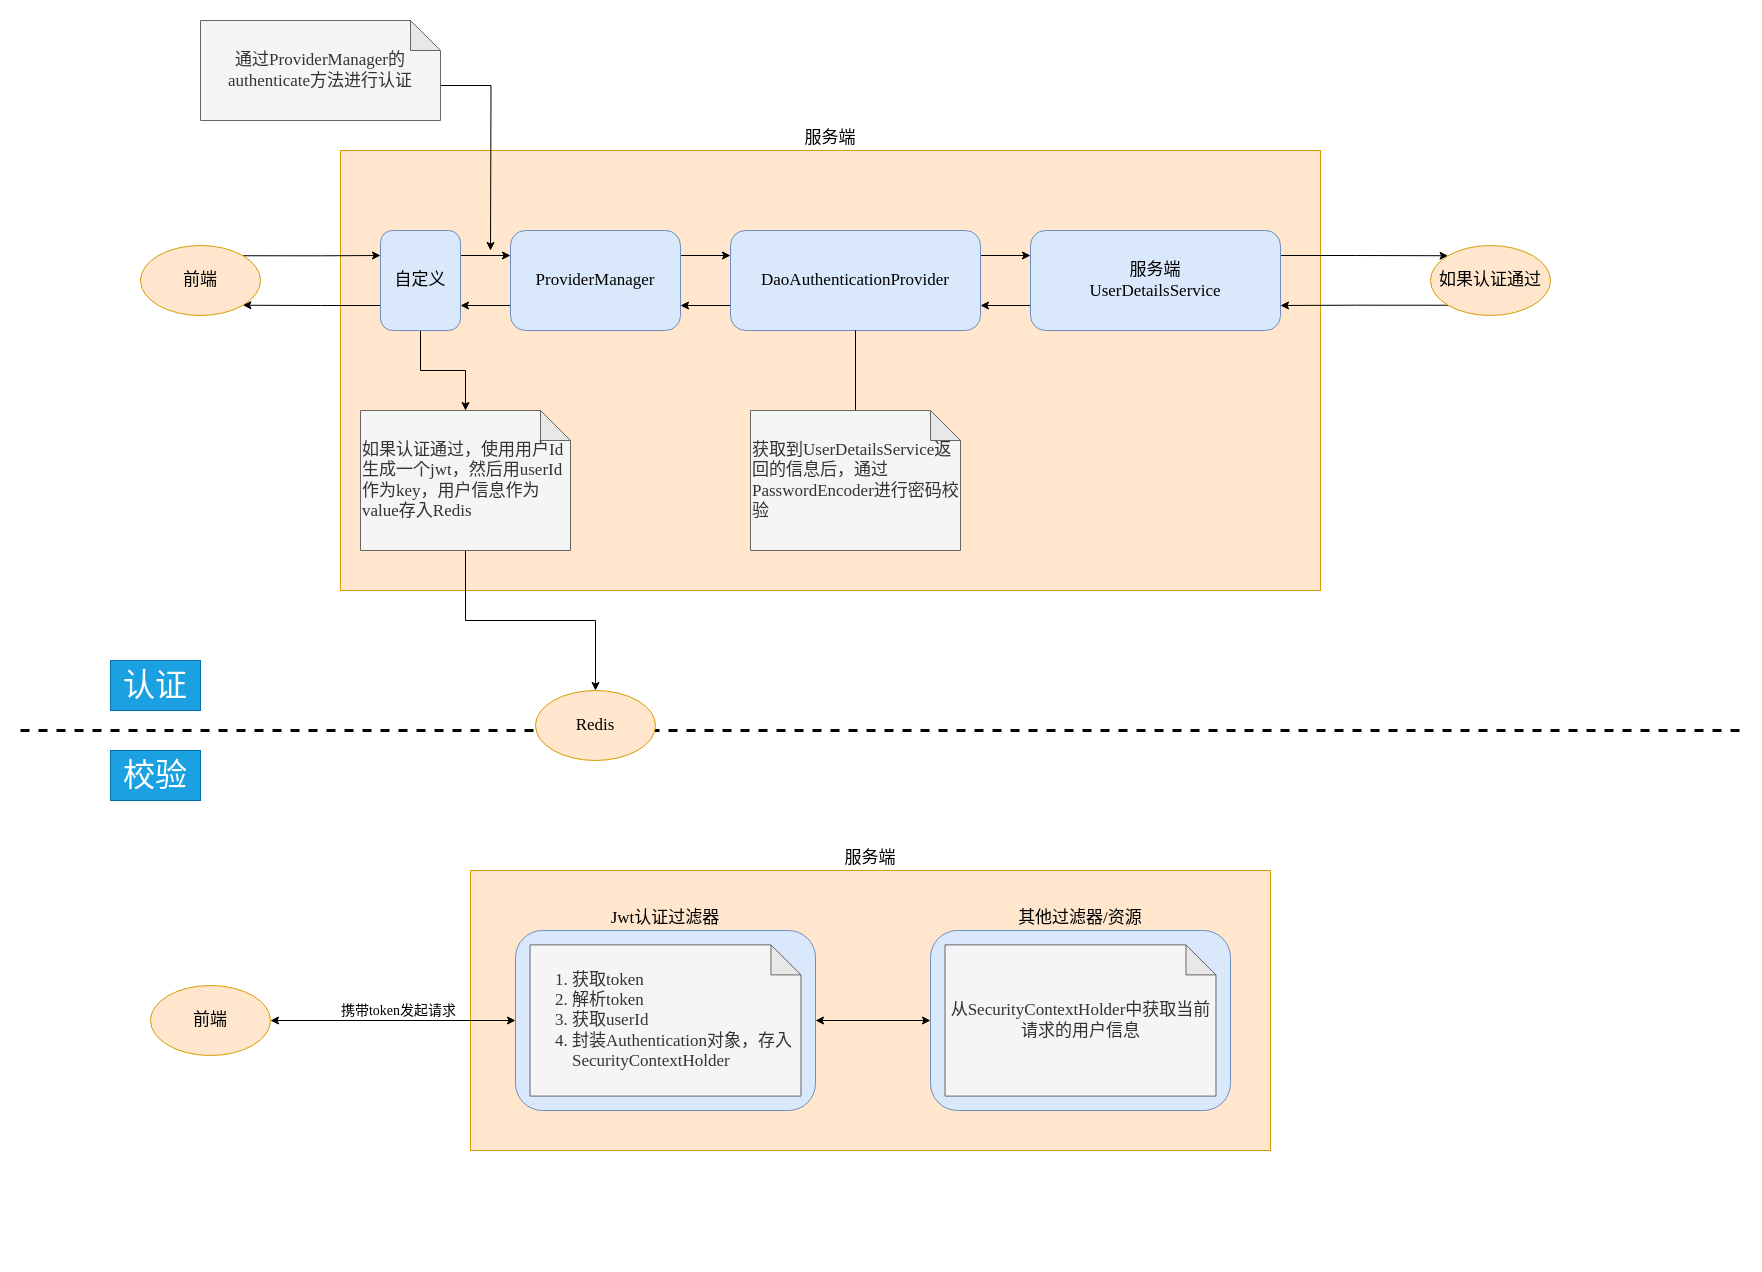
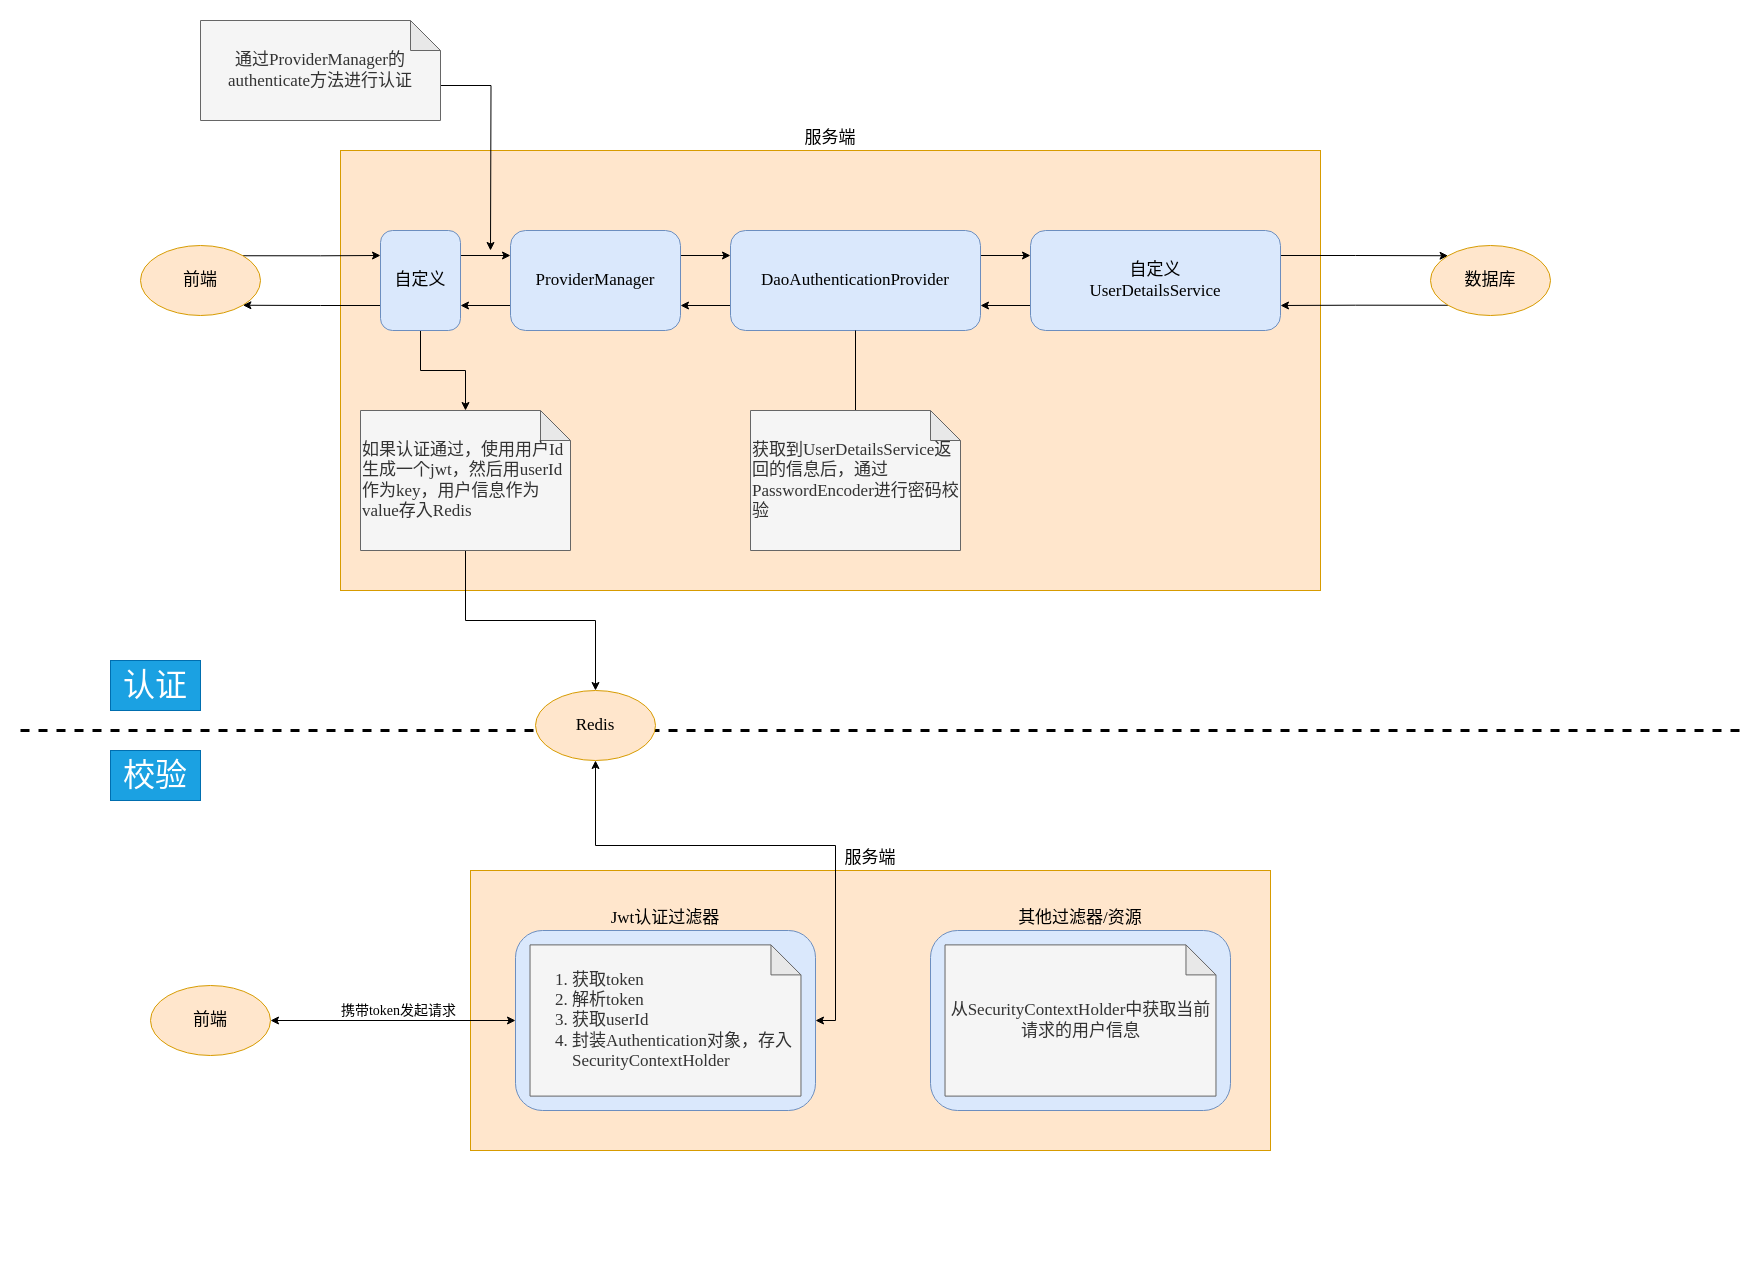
node "服务端 UserDetailsService": label "服务端 UserDetailsService" -> "自定义 UserDetailsService"
node "如果认证通过": label "如果认证通过" -> "数据库"
edge "Jwt认证过滤器" -- "其他过滤器/资源": now "Jwt认证过滤器" -- "Redis"
